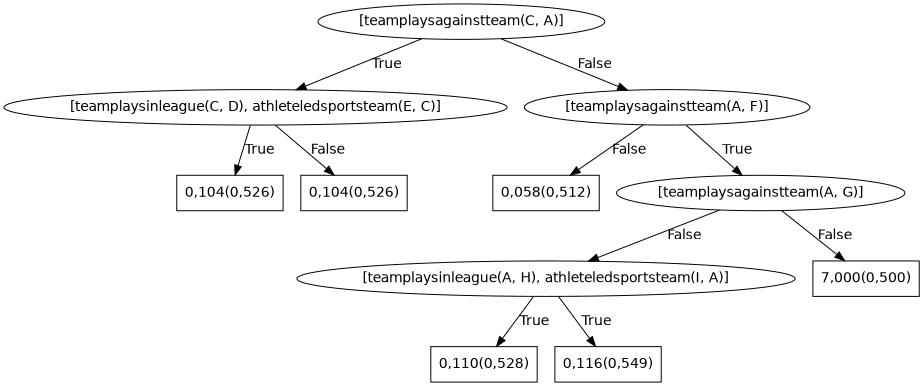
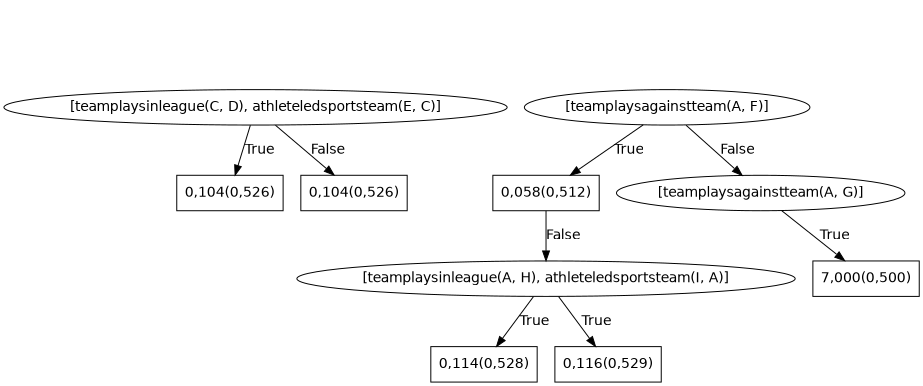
node "[teamplaysagainstteam(C, A)]": removed
edge "[teamplaysagainstteam(A, F)]" -> "0,058(0,512)": label "False" -> "True"
edge "[teamplaysagainstteam(A, F)]" -> "[teamplaysagainstteam(A, G)]": label "True" -> "False"
edge "[teamplaysagainstteam(A, G)]" -> "[teamplaysinleague(A, H), athleteledsportsteam(I, A)]": now "0,058(0,512)" -> "[teamplaysinleague(A, H), athleteledsportsteam(I, A)]"
edge "[teamplaysagainstteam(A, G)]" -> "7,000(0,500)": label "False" -> "True"
node "0,110(0,528)": label "0,110(0,528)" -> "0,114(0,528)"
node "0,116(0,549)": label "0,116(0,549)" -> "0,116(0,529)"
